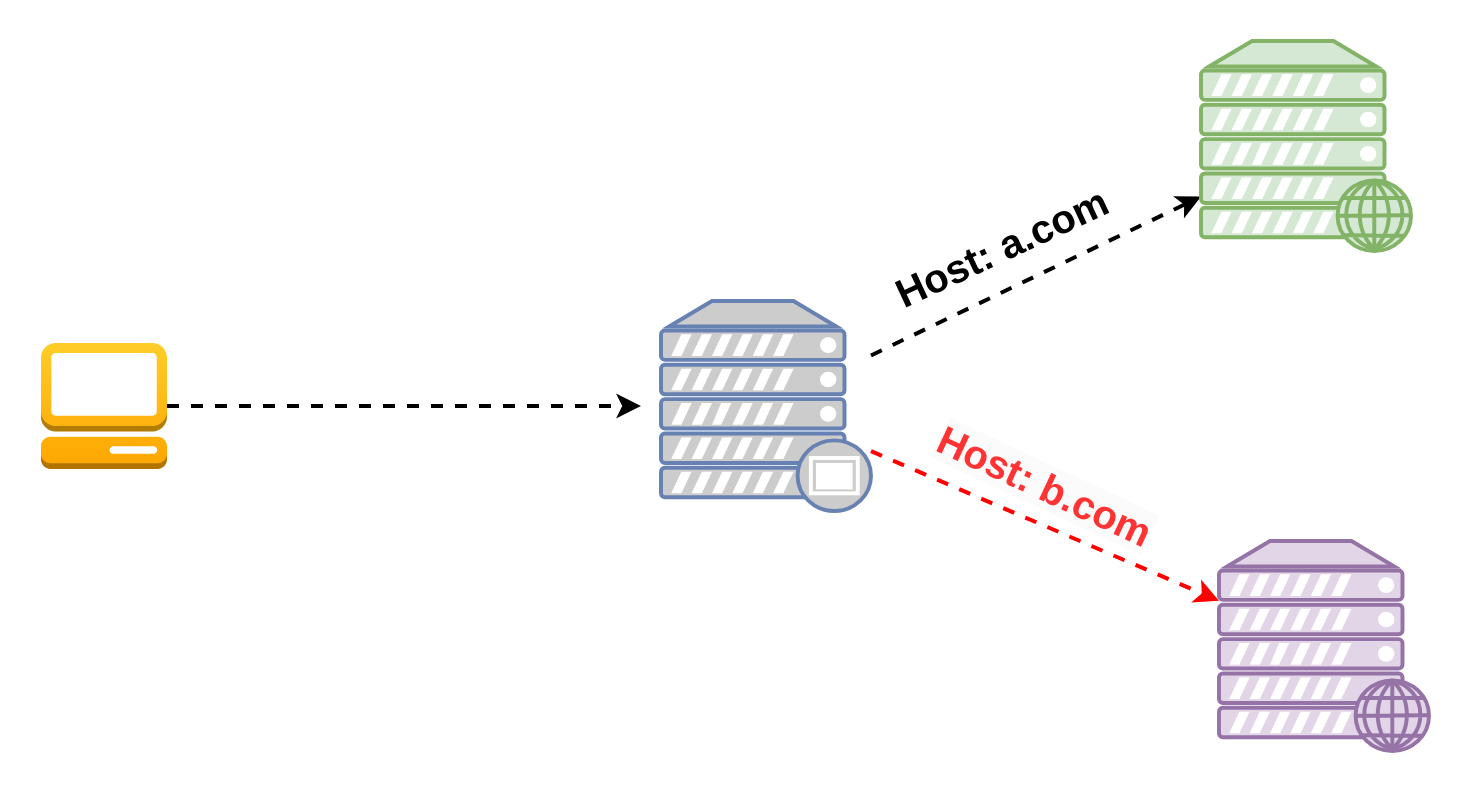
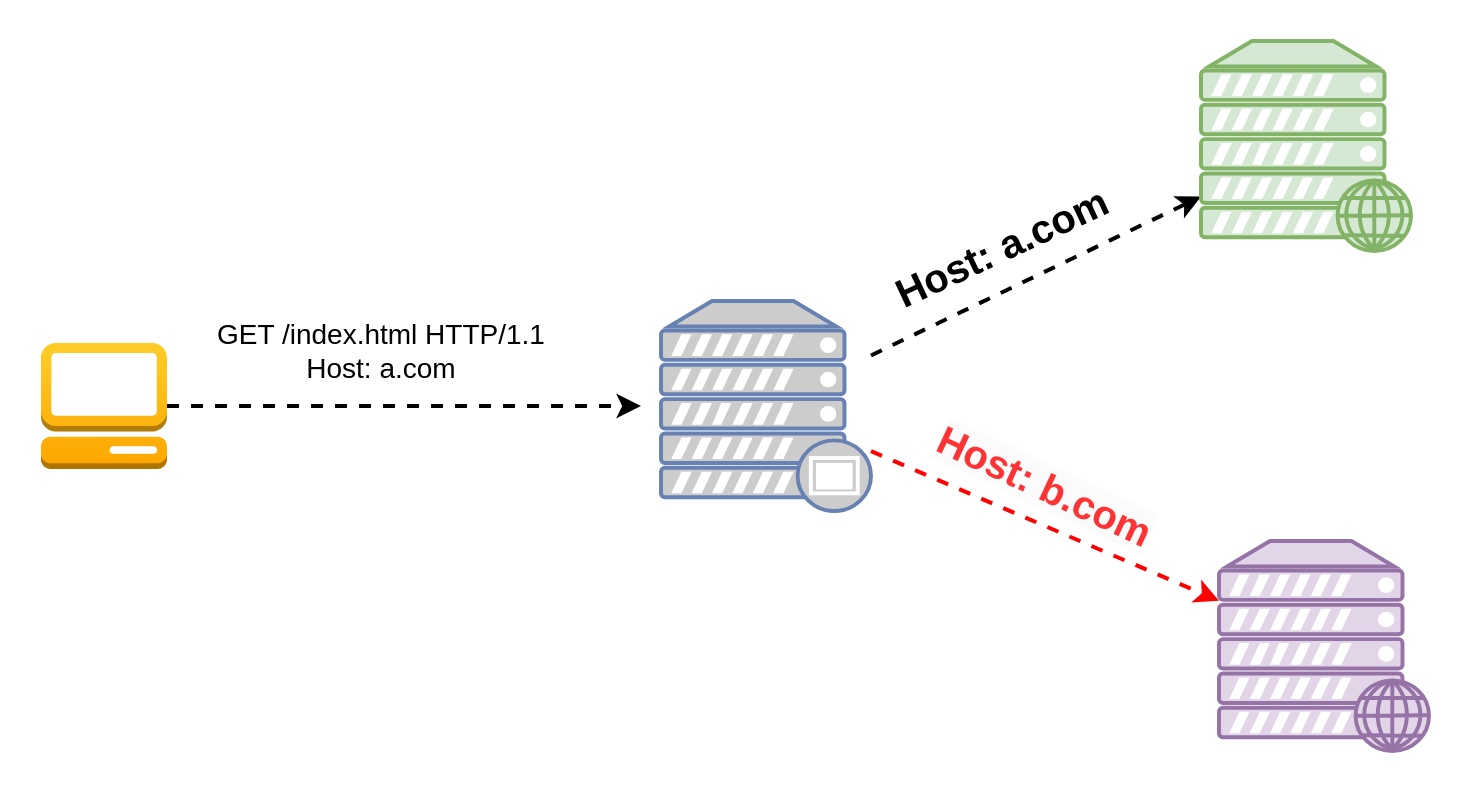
node "GET /index.html HTTP/1.1 Host: a.com": added
